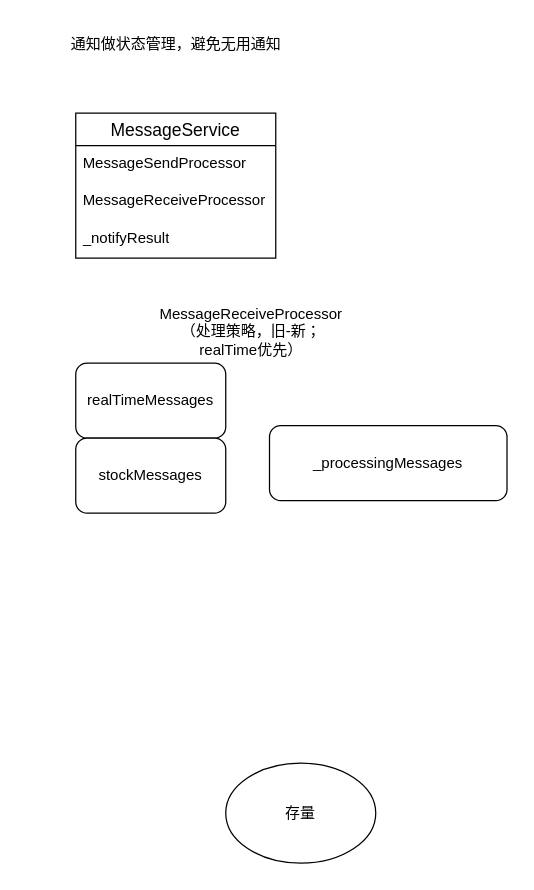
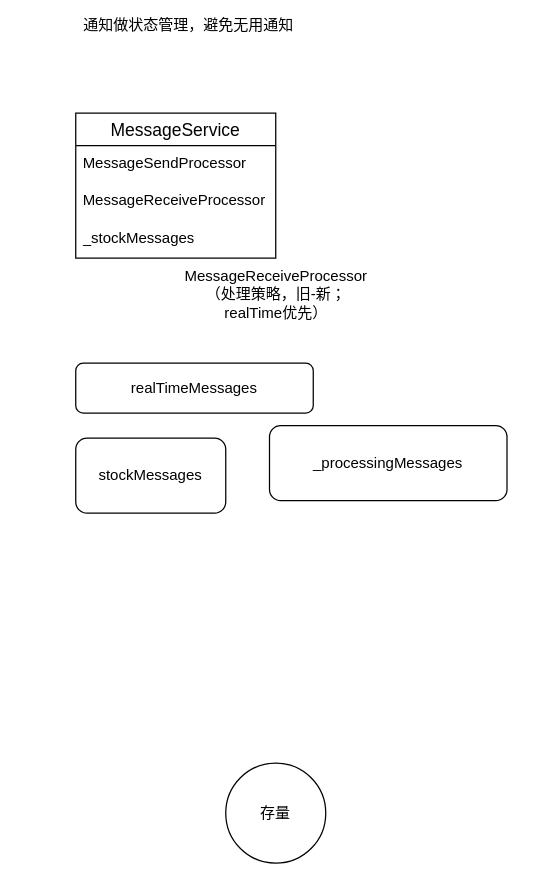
node "通知做状态管理，避免无用通知": moved (176, 44) -> (188, 26)
node "_notifyResult": label "_notifyResult" -> "_stockMessages"
node "MessageReceiveProcessor（处理策略，旧-新；realTime优先）": moved (251, 332) -> (276, 294)
node "realTimeMessages": size 150x75 -> 238x50
node "存量": size 150x100 -> 100x100
